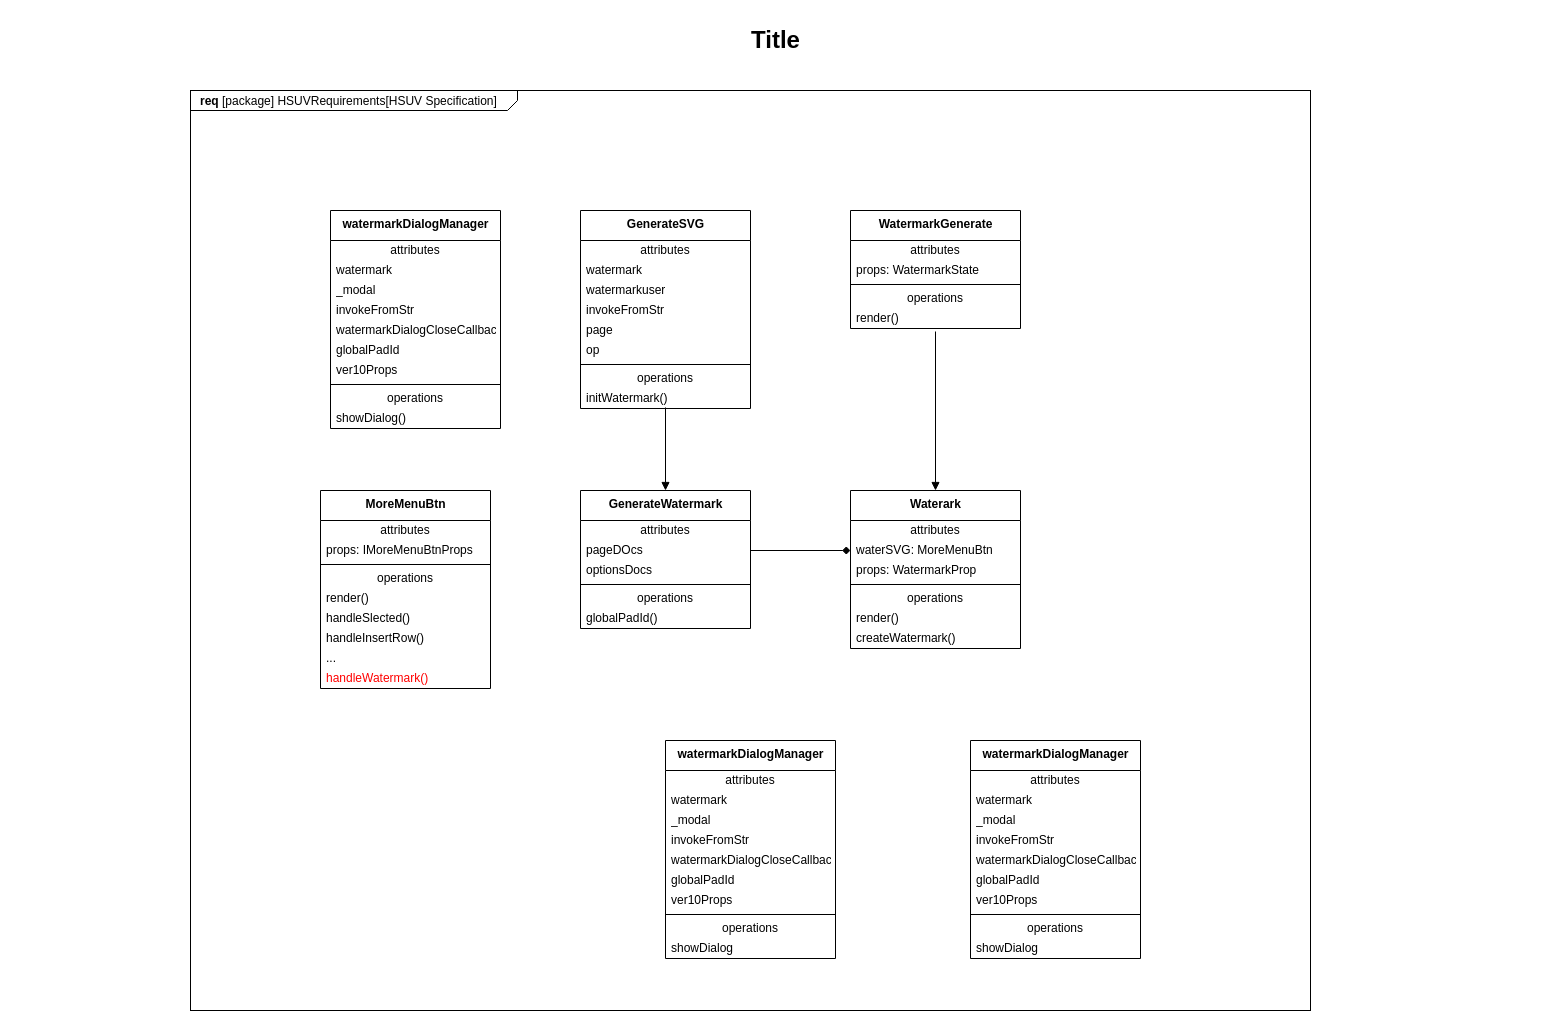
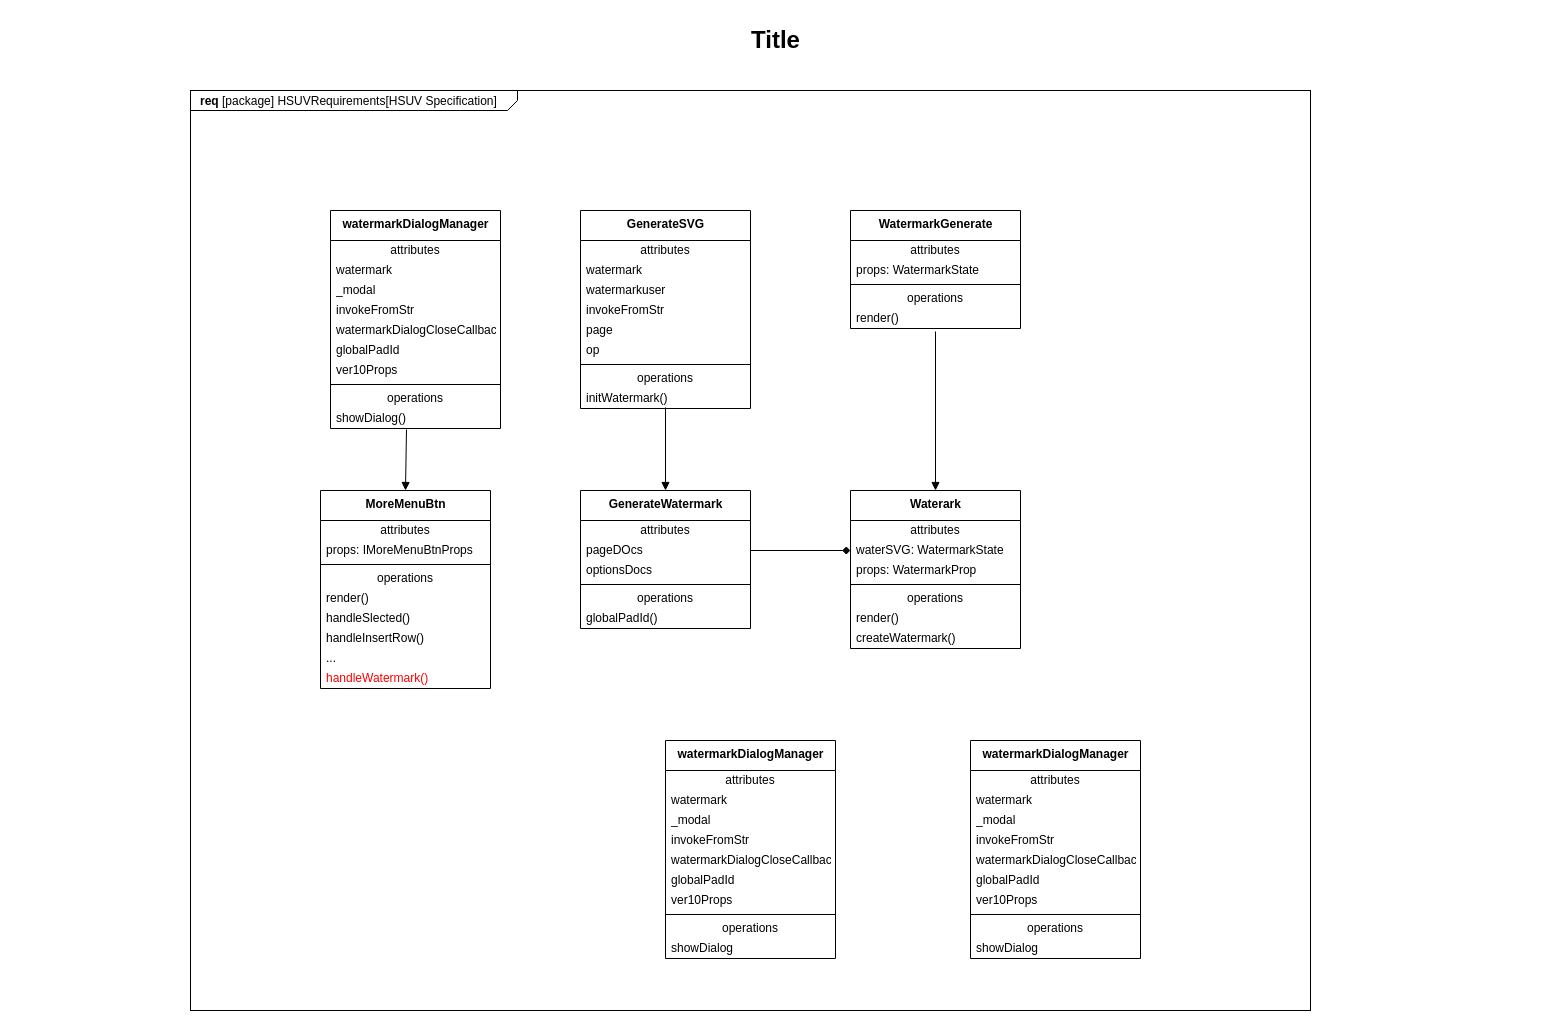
edge "showDialog()" -> "MoreMenuBtn": added
node "waterSVG: MoreMenuBtn": label "waterSVG: MoreMenuBtn" -> "waterSVG: WatermarkState"
